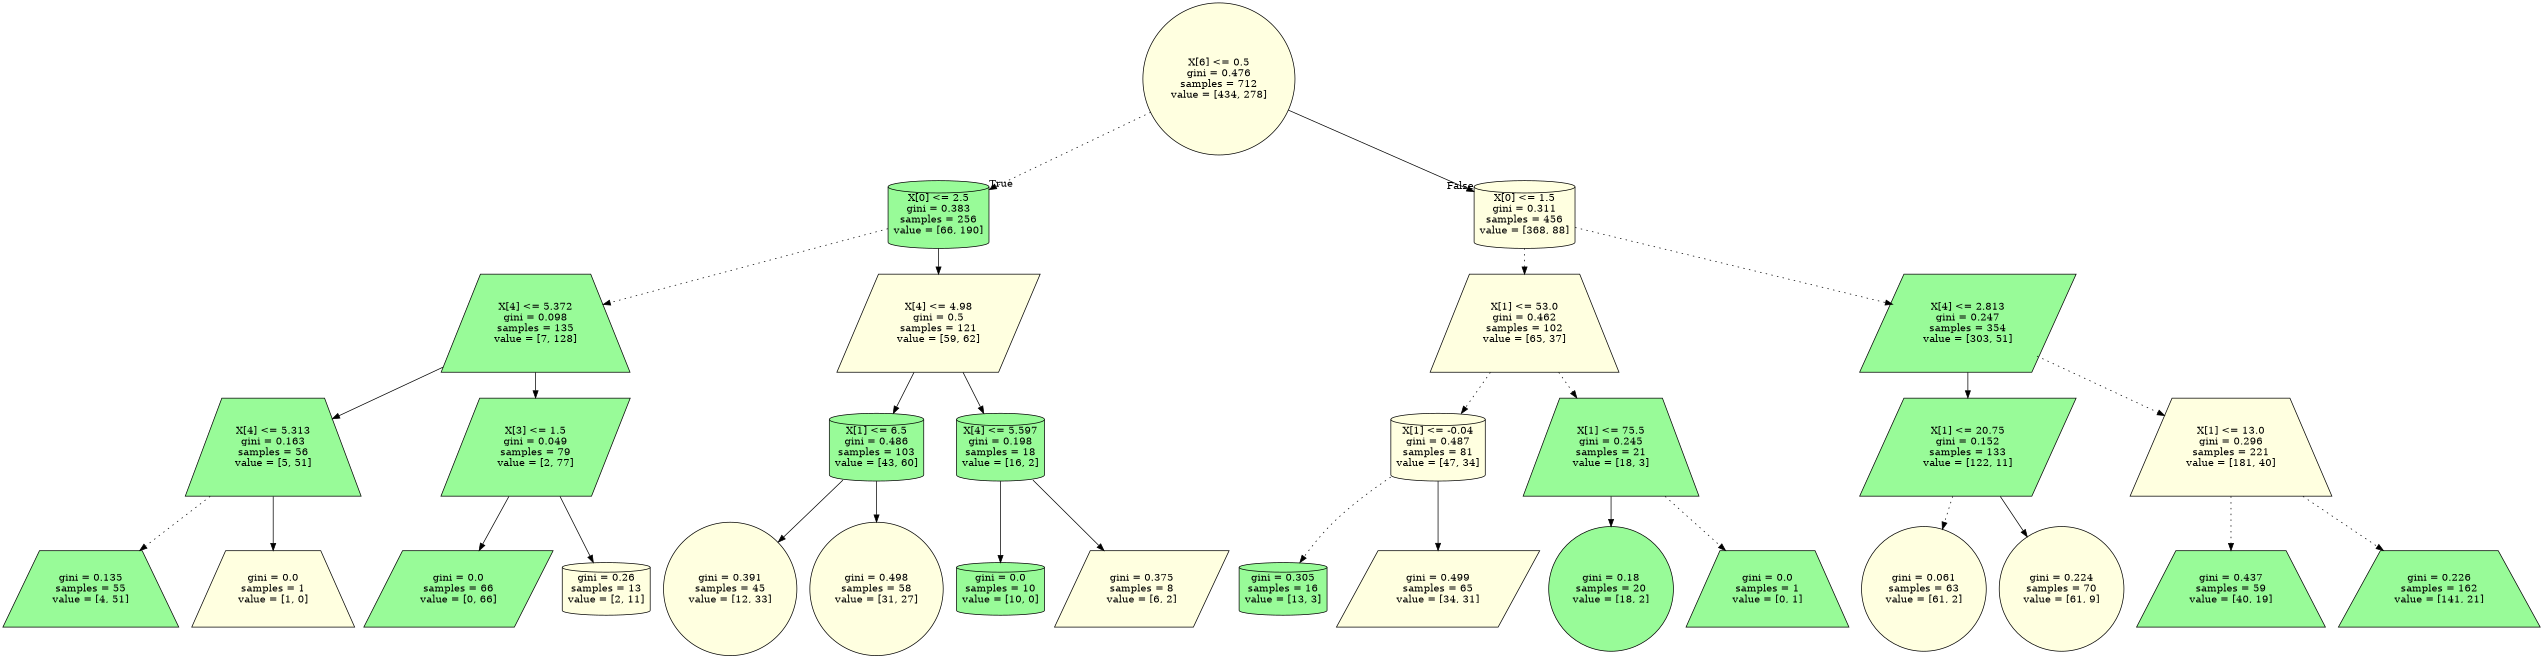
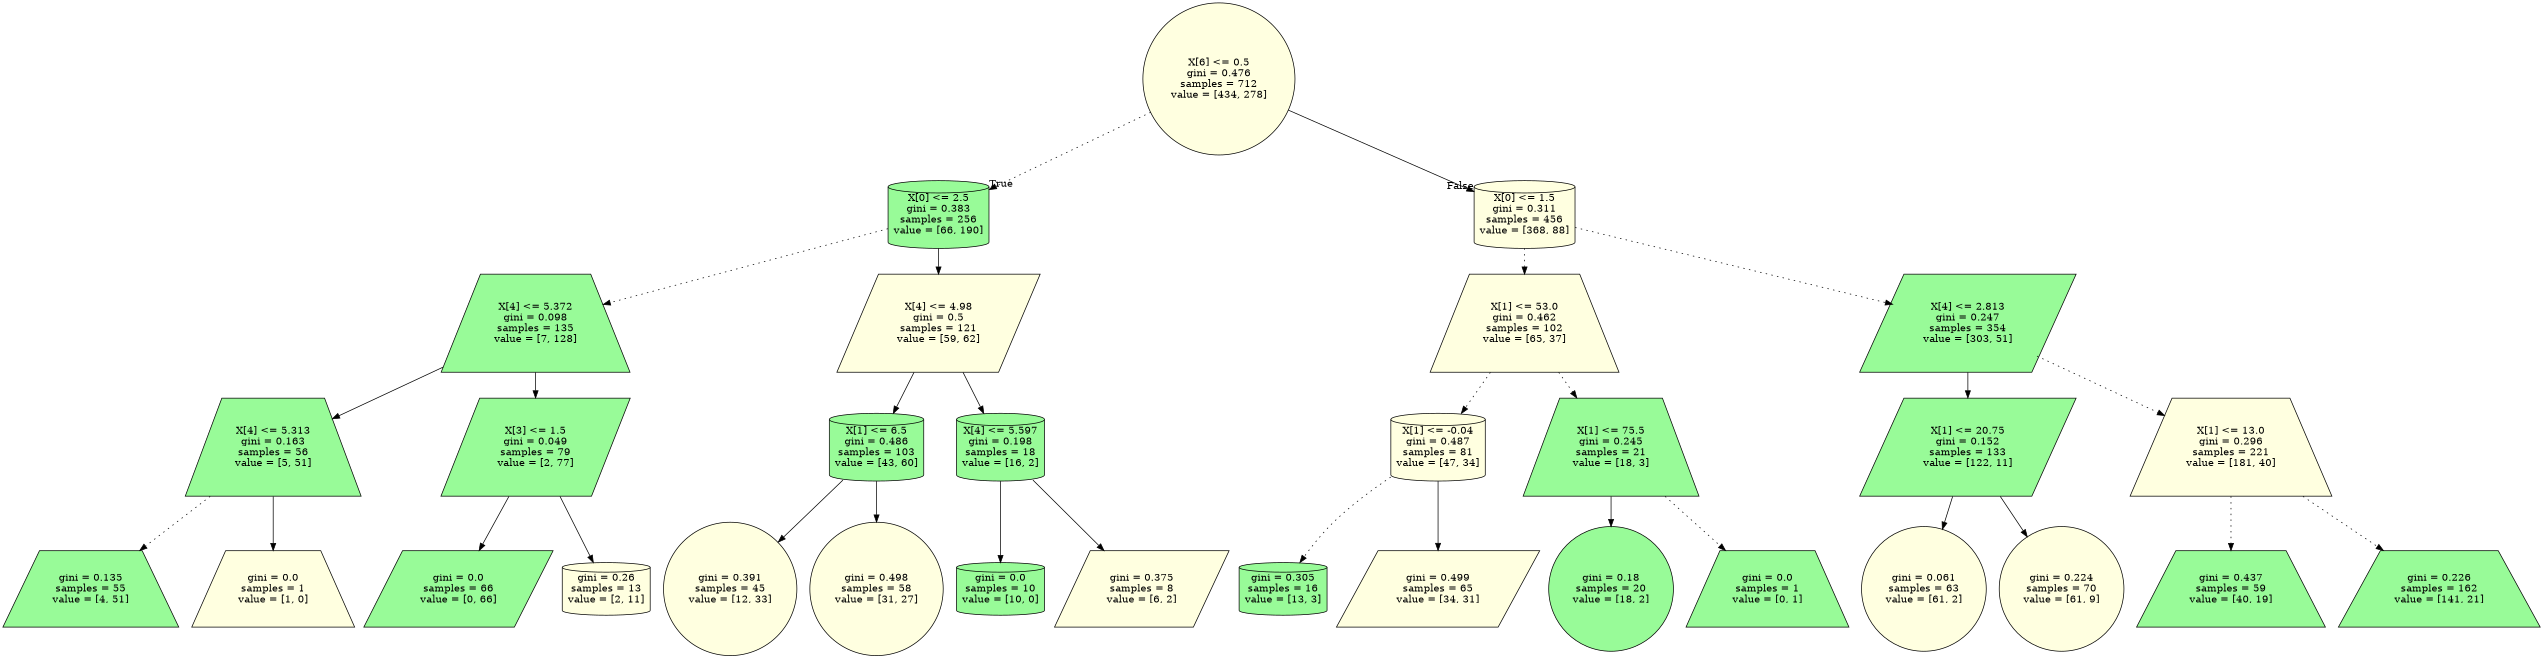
edge "X[1] <= 20.75 gini = 0.152 samples = 133 value = [122, 11]" -> "gini = 0.061 samples = 63 value = [61, 2]": style dotted -> solid
